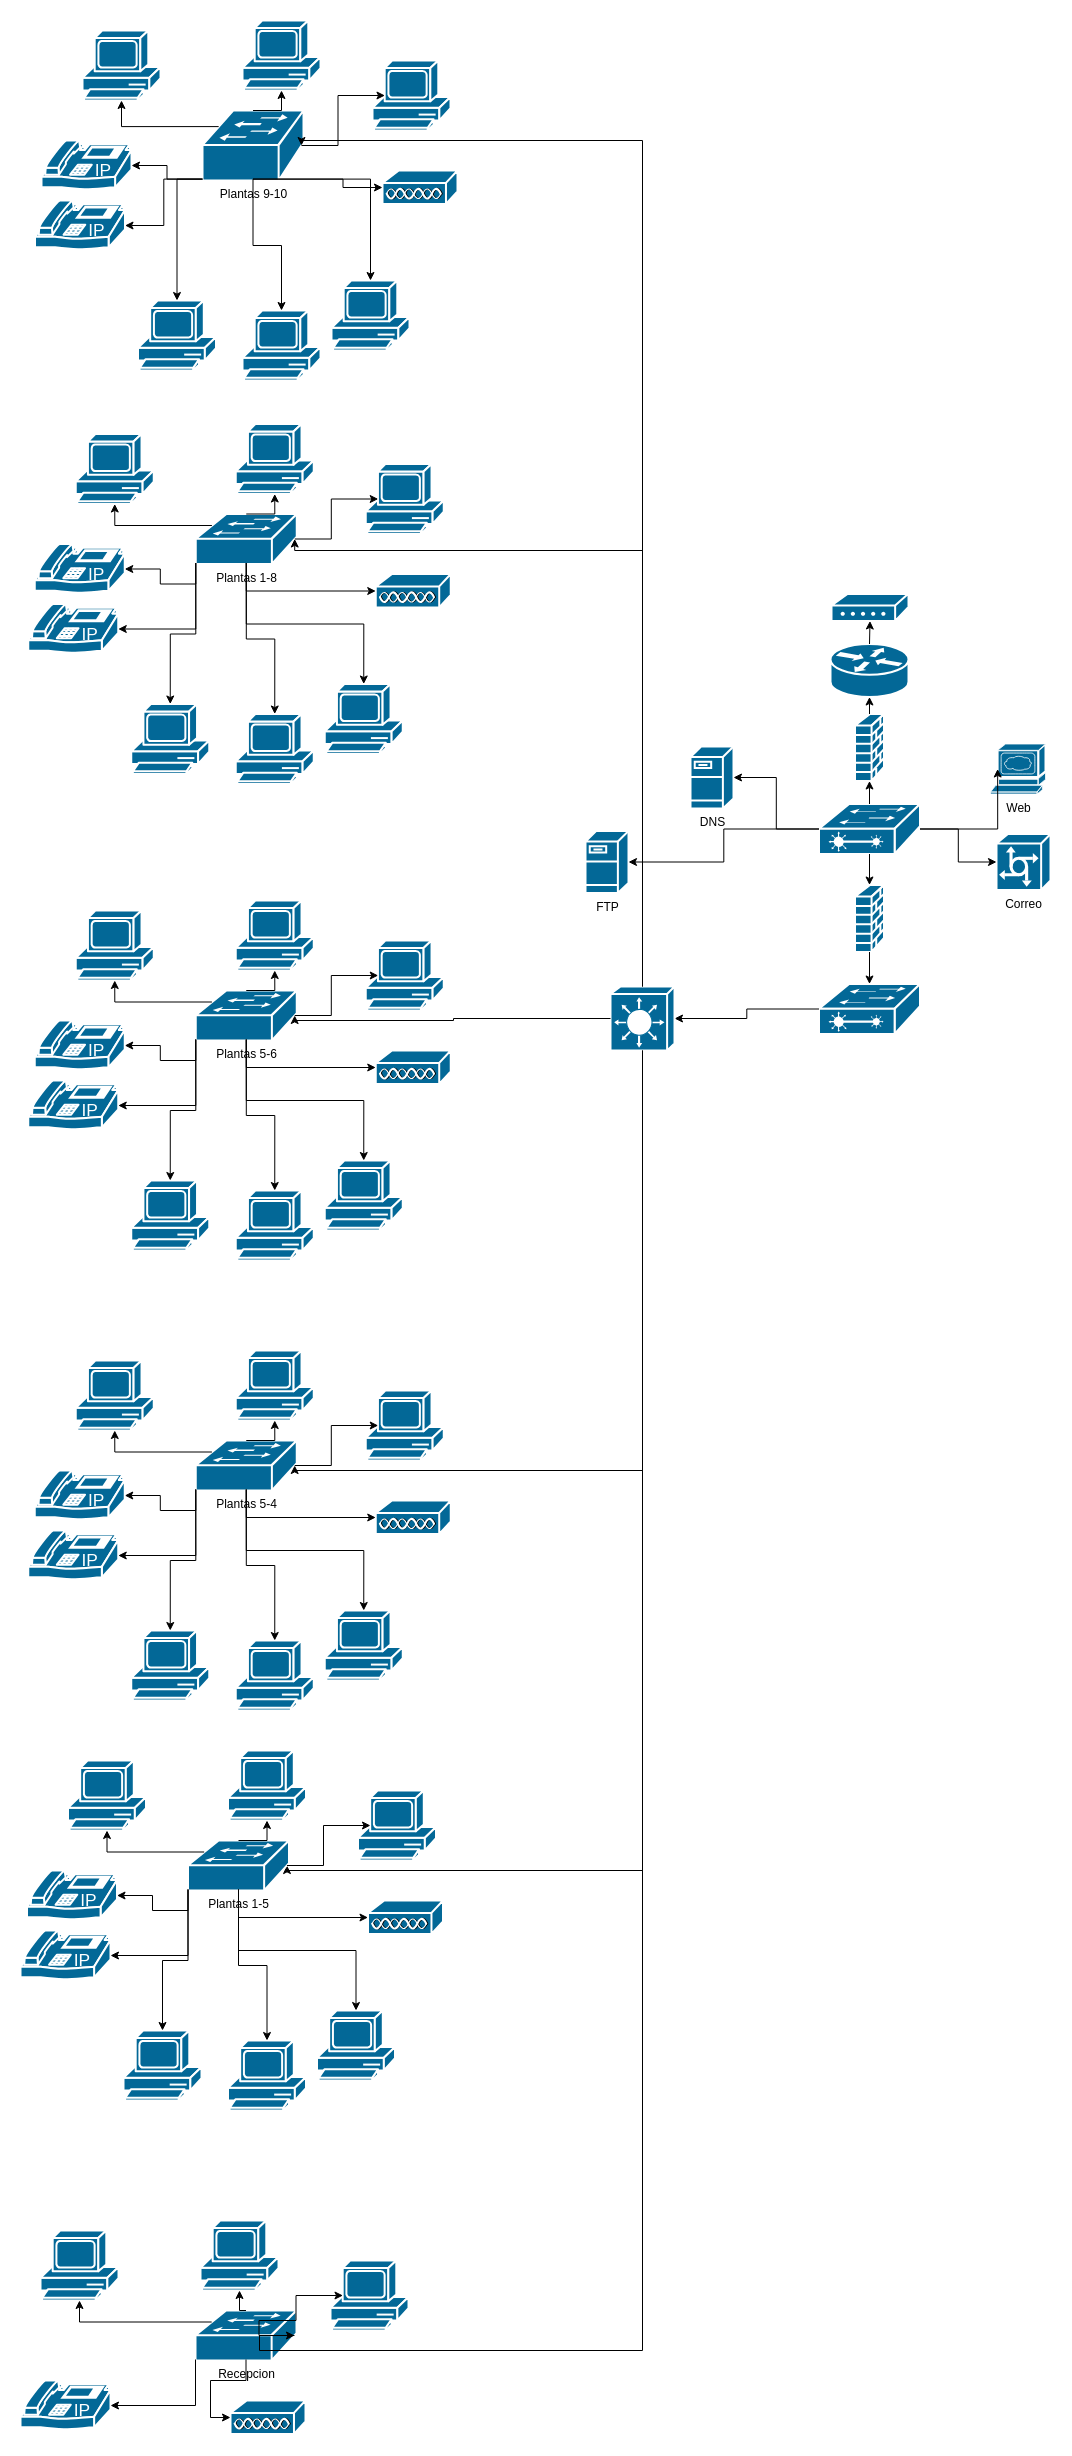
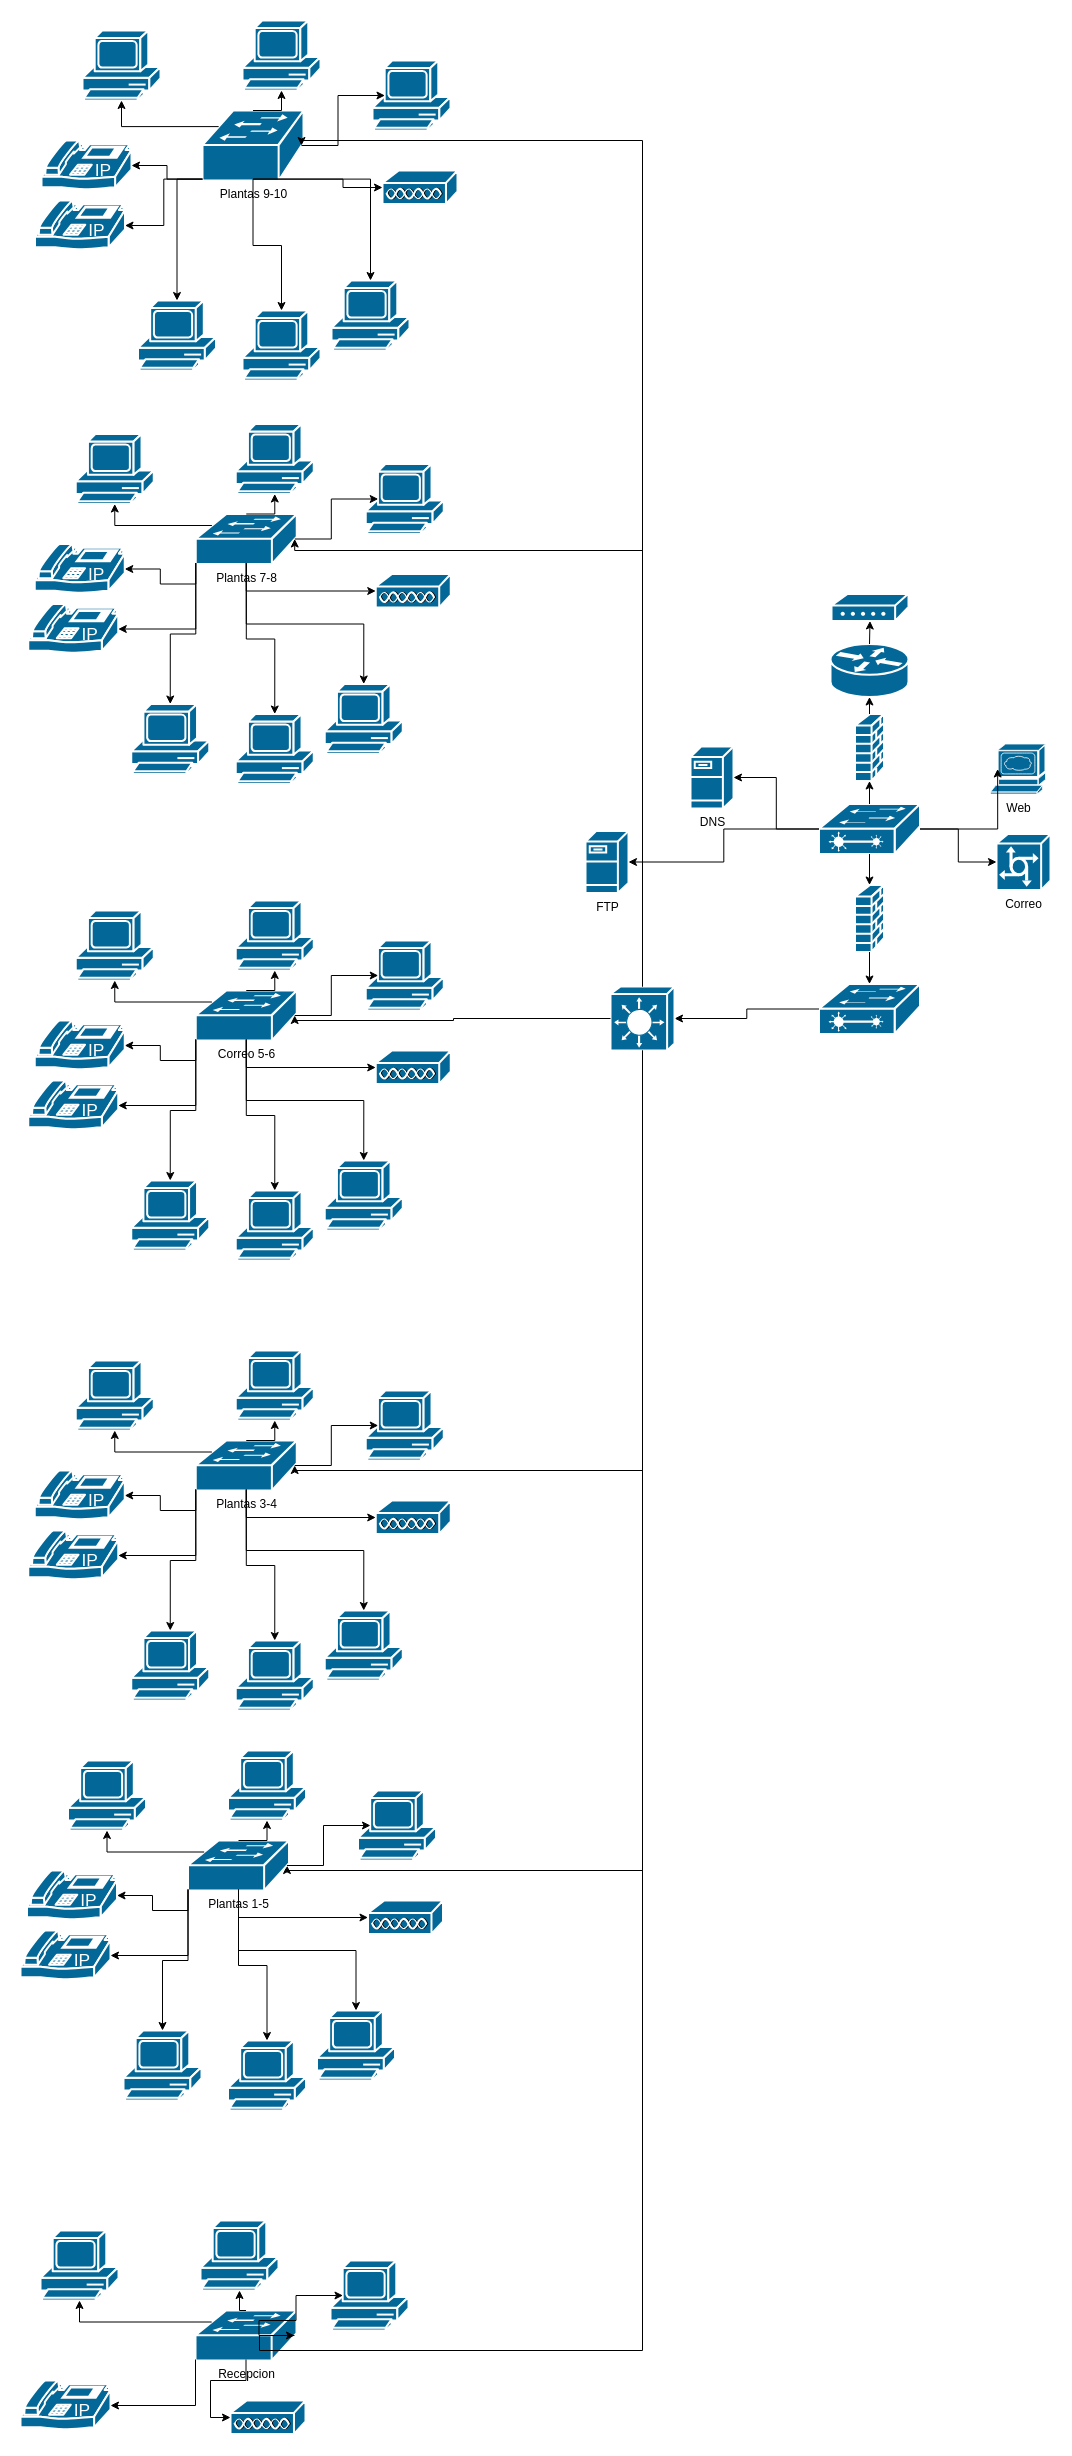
node "Plantas 1-8": label "Plantas 1-8" -> "Plantas 7-8"
node "Plantas 5-6": label "Plantas 5-6" -> "Correo 5-6"
node "Plantas 5-4": label "Plantas 5-4" -> "Plantas 3-4"
